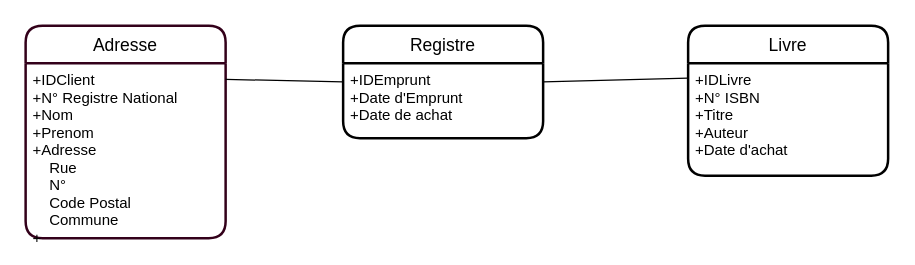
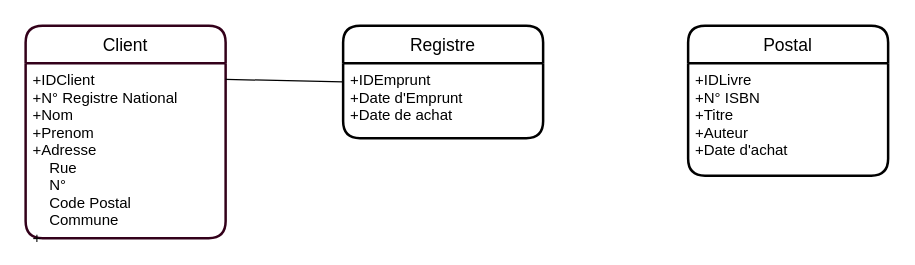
node "Adresse": label "Adresse" -> "Client"
node "Livre": label "Livre" -> "Postal"
edge "+IDEmprunt +Date d'Emprunt +Date de achat" -- "+IDLivre +N° ISBN +Titre +Auteur +Date d'achat": removed
